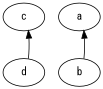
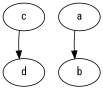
edge "d" -> "c": reversed
edge "b" -> "a": reversed
